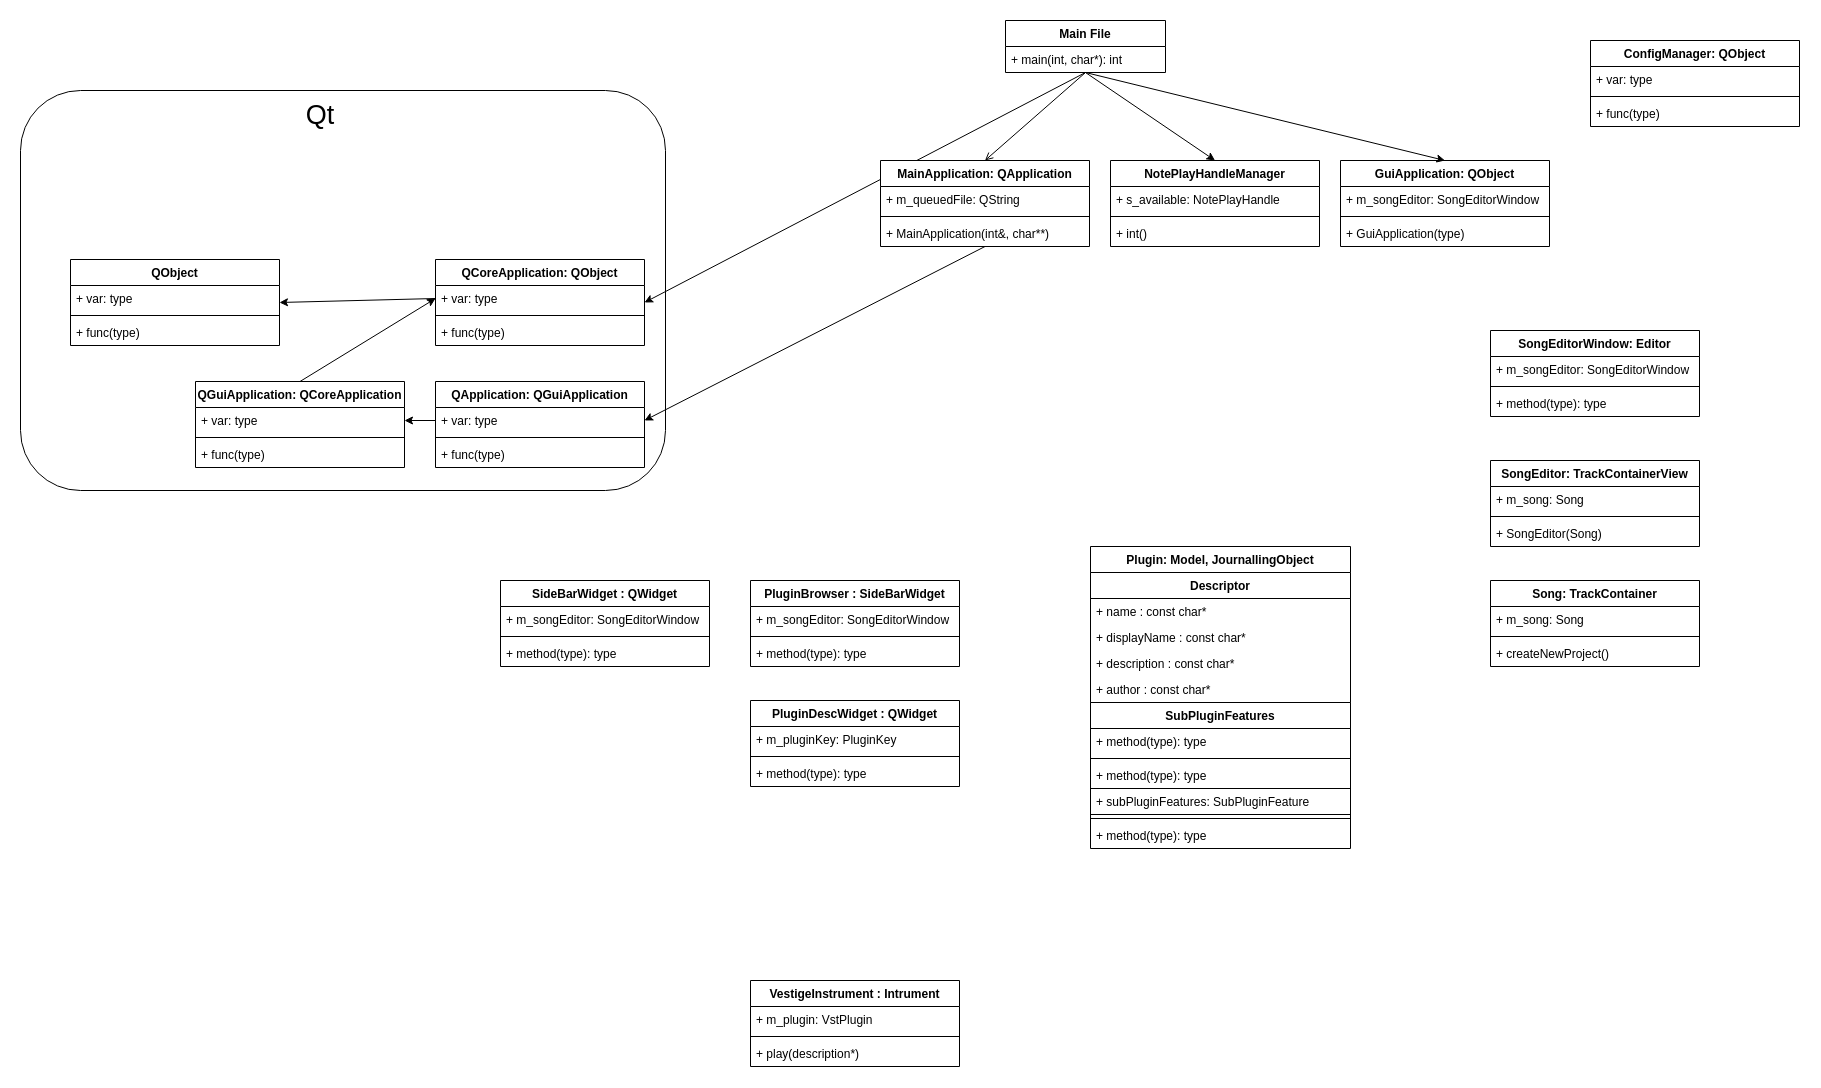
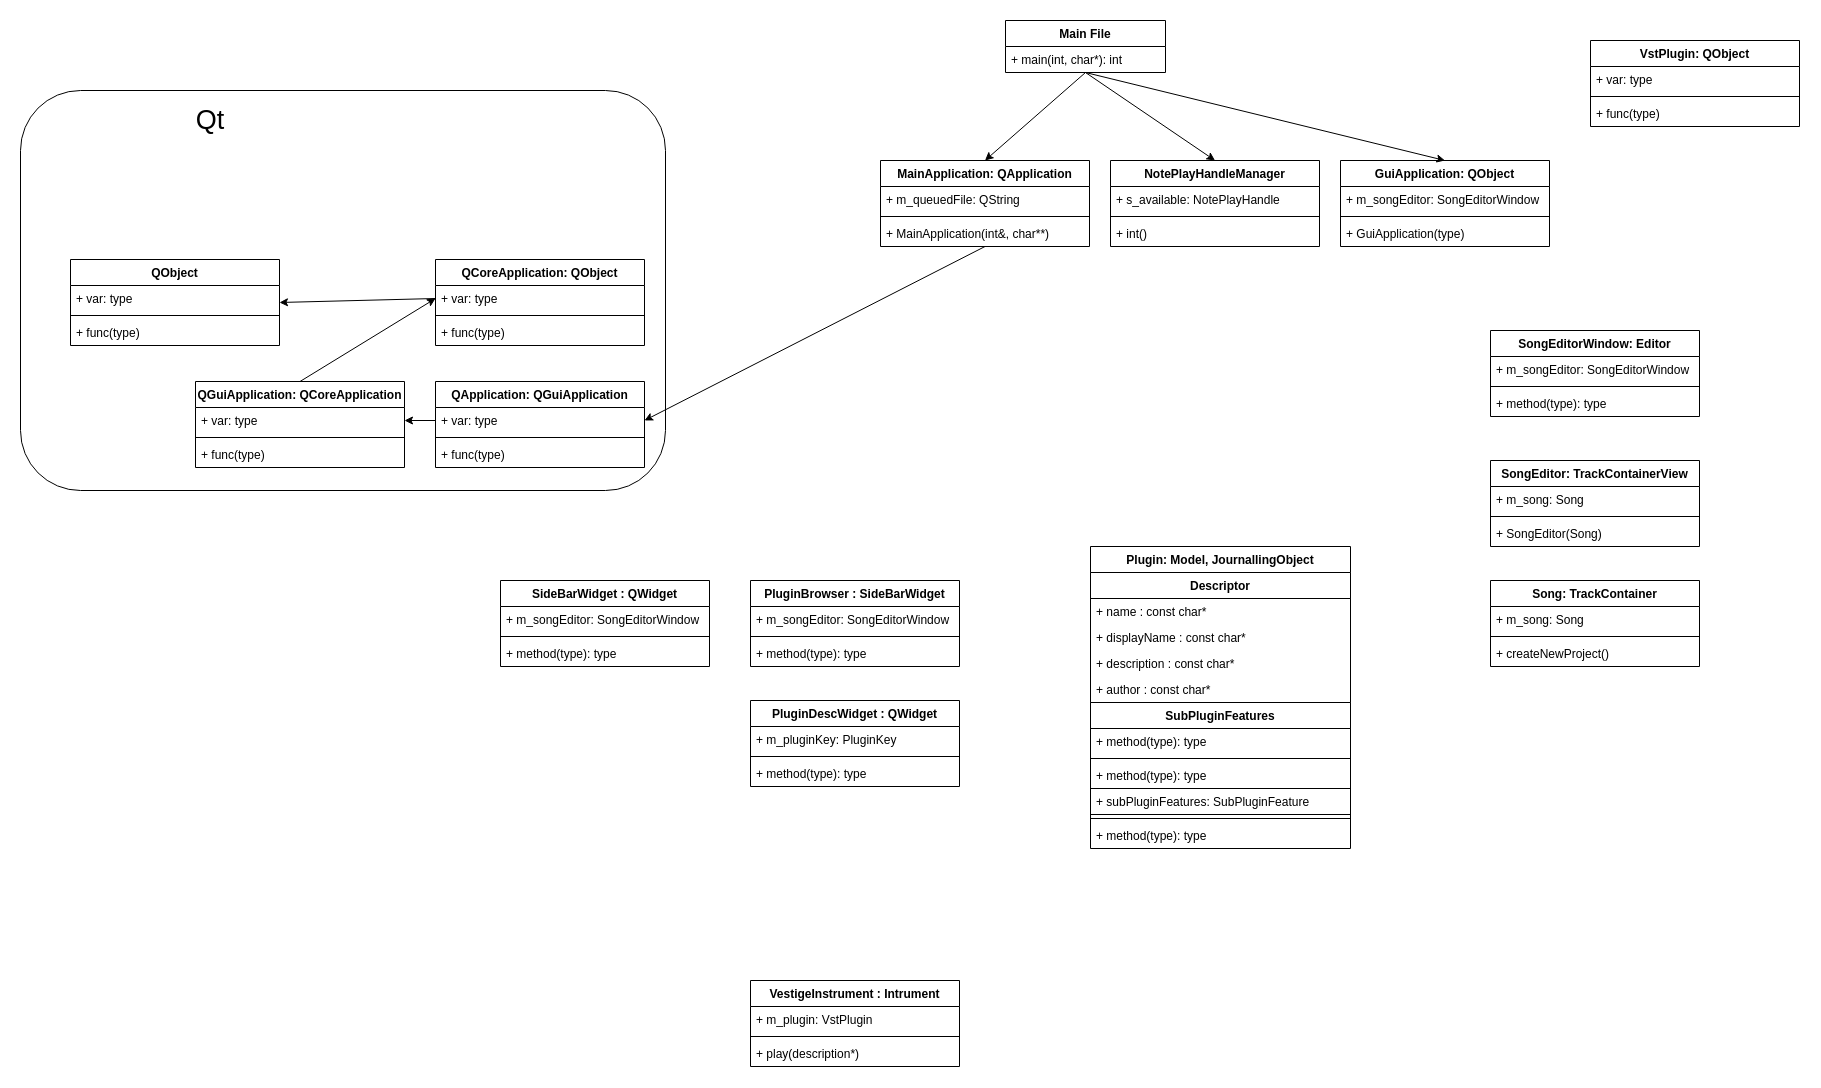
node "ConfigManager: QObject": label "ConfigManager: QObject" -> "VstPlugin: QObject"
node "Qt": moved (321, 116) -> (211, 121)
edge "Main File" -> "MainApplication: QApplication": arrowhead open -> classic
edge "Main File" -> "QCoreApplication: QObject": removed
